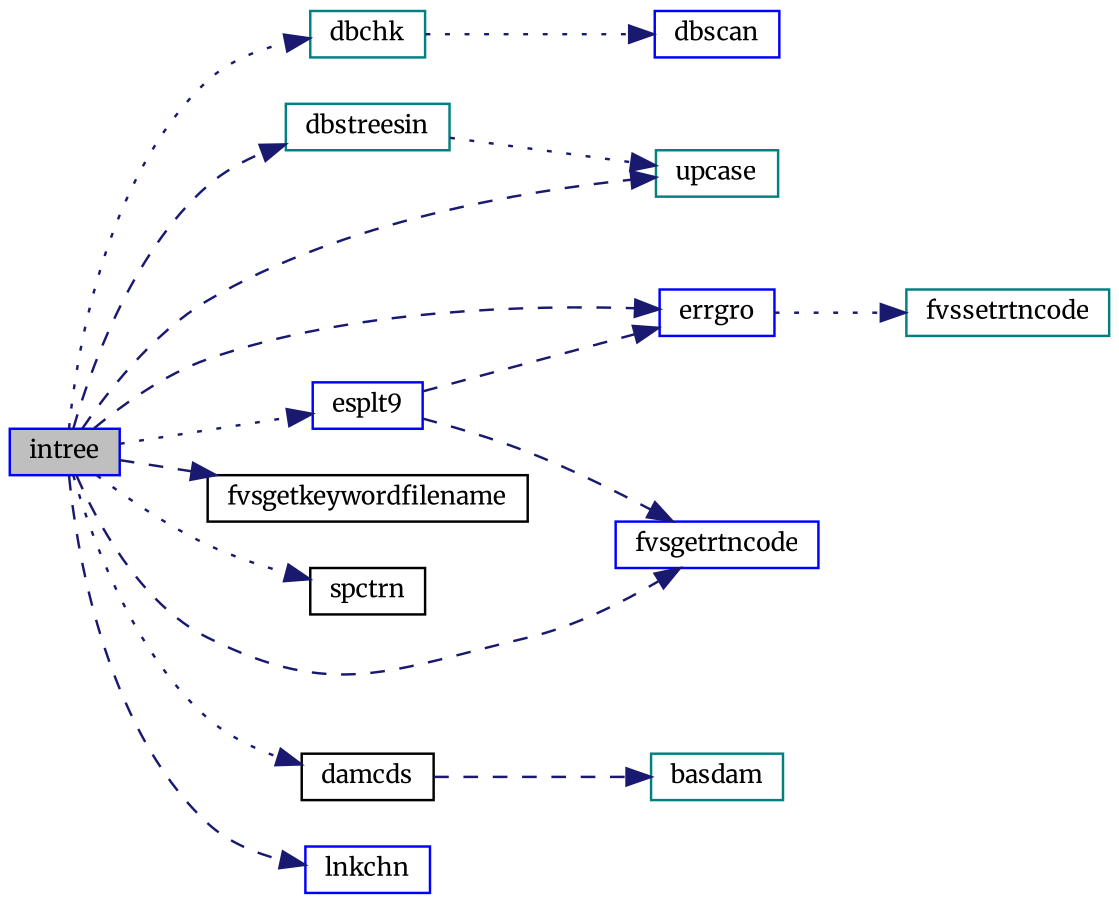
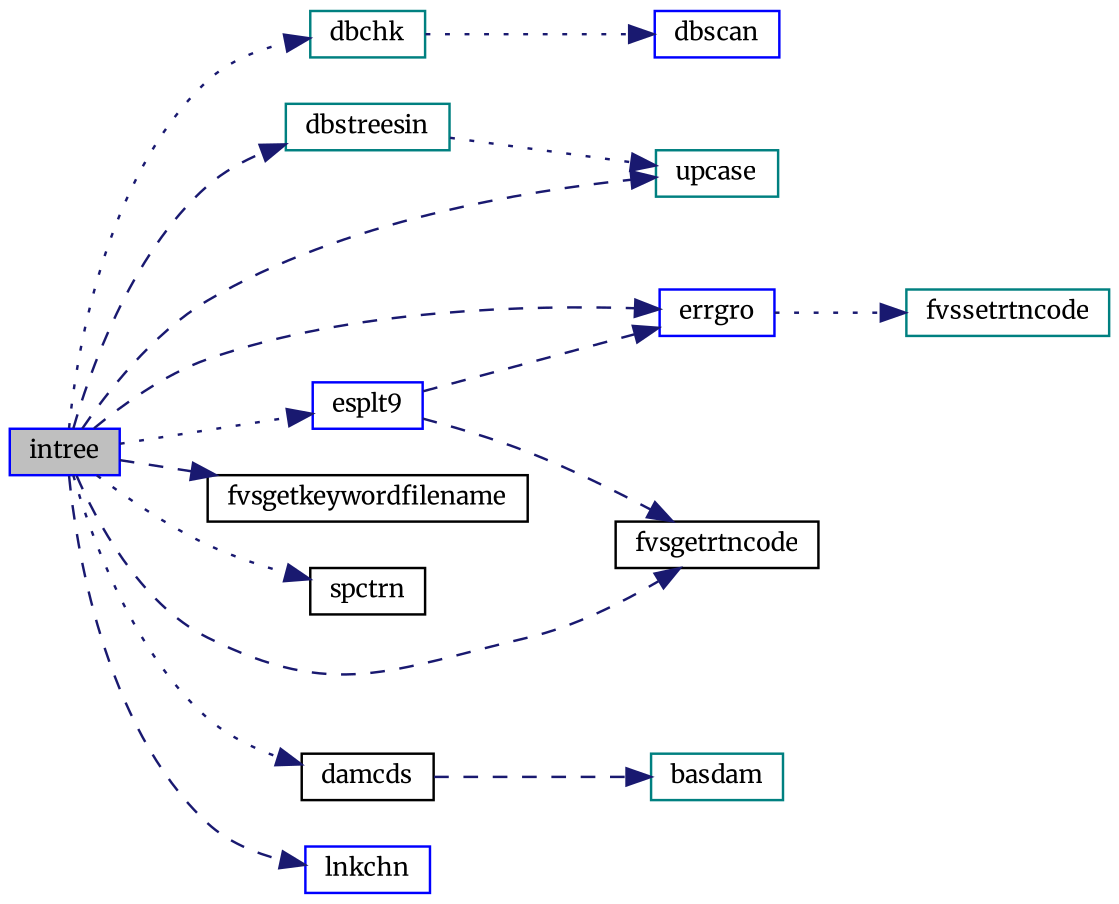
node "fvsgetrtncode": color blue -> black
